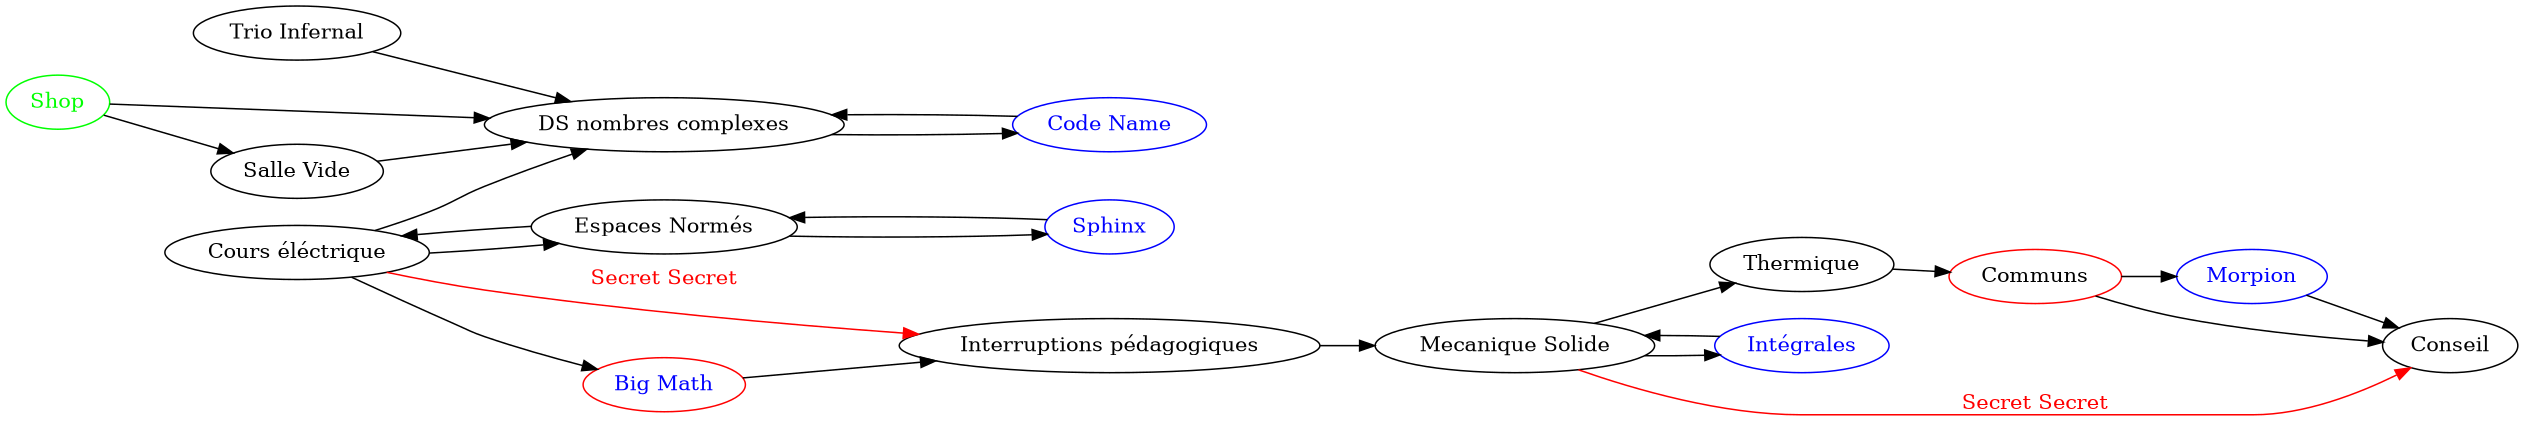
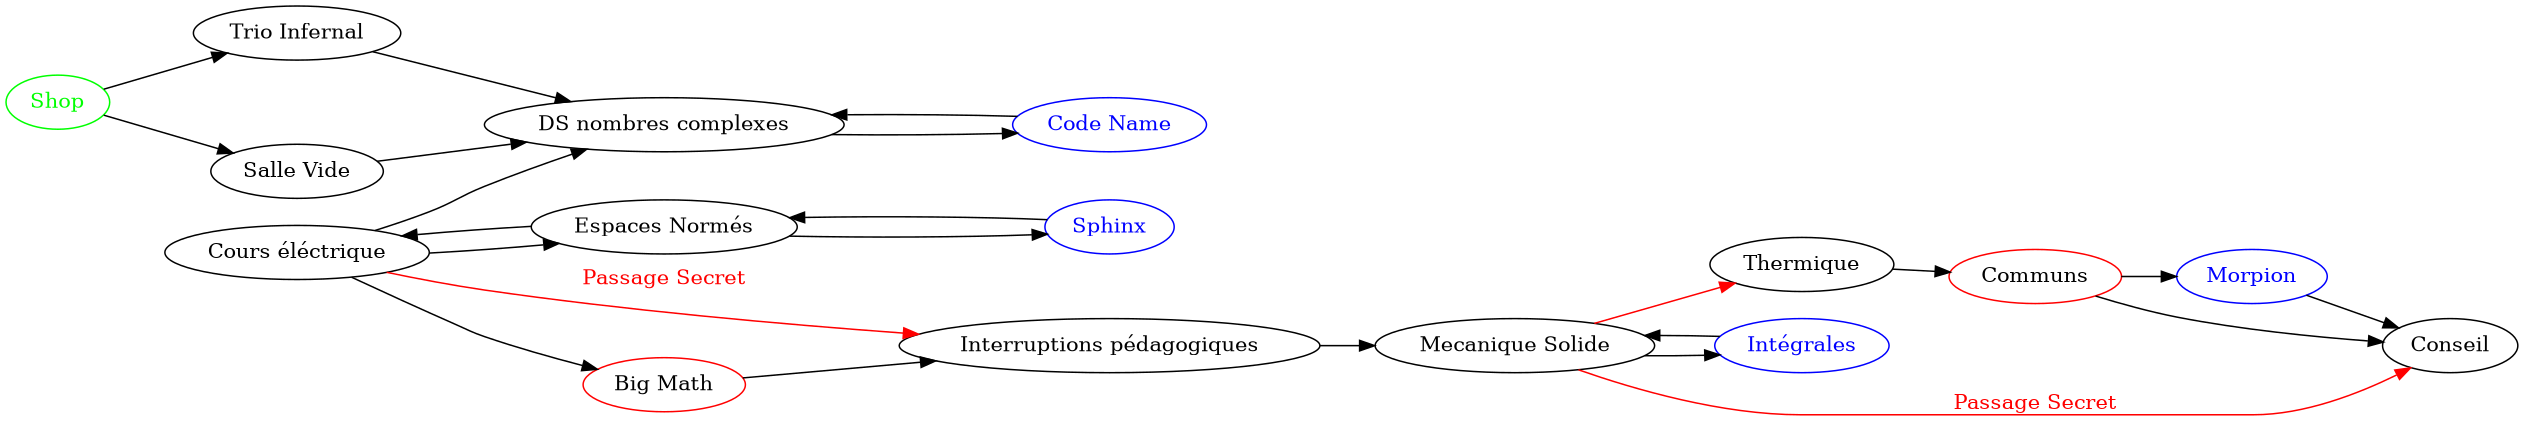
edge "Shop" -> "DS nombres complexes": now "Shop" -> "Trio Infernal"
edge "Cours éléctrique" -> "Interruptions pédagogiques": label "Secret Secret" -> "Passage Secret"
edge "Mecanique Solide" -> "Thermique": color black -> red
node "Big Math": fontcolor blue -> black
edge "Mecanique Solide" -> "Conseil": label "Secret Secret" -> "Passage Secret"
